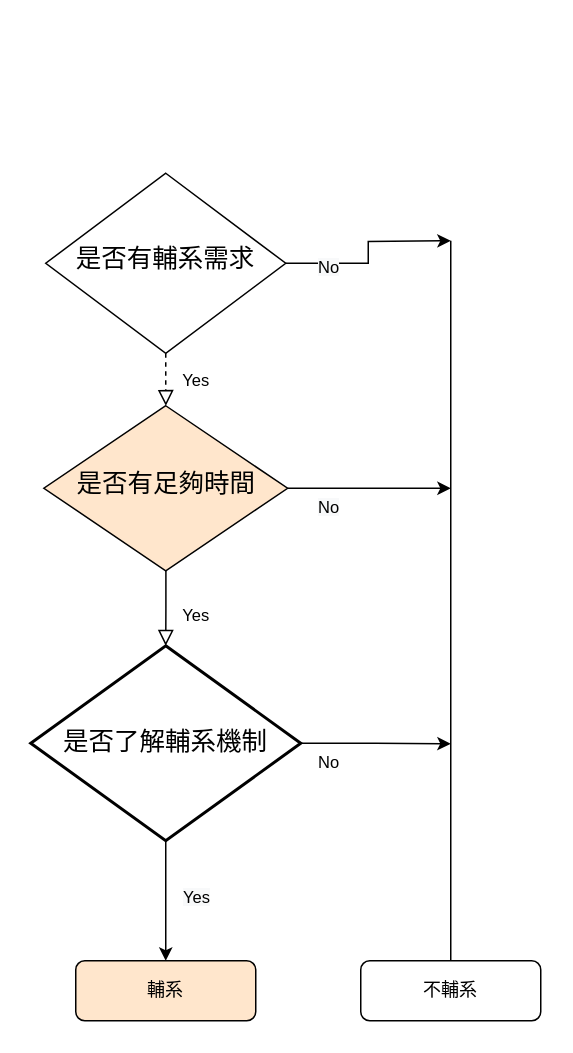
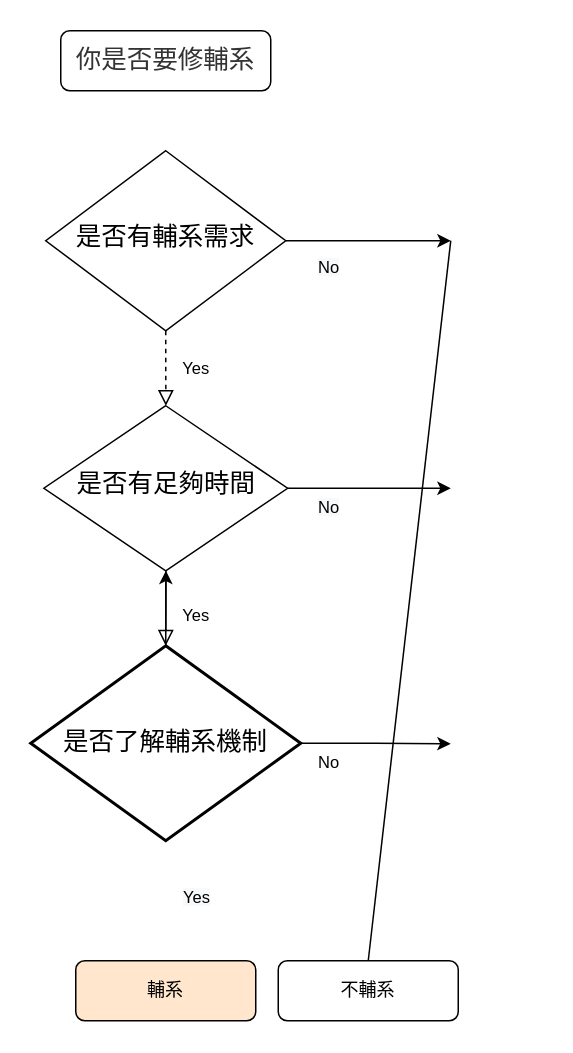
node "你是否要修輔系": added
node "是否有輔系需求": moved (166, 263) -> (166, 241)
node "是否有足夠時間": fillcolor #ffe6cc -> #ffffff
edge "是否了解輔系機制" -> "輔系": now "是否了解輔系機制" -> "是否有足夠時間"
node "不輔系": moved (451, 991) -> (368, 991)
